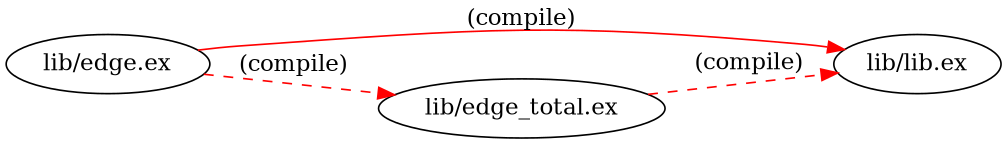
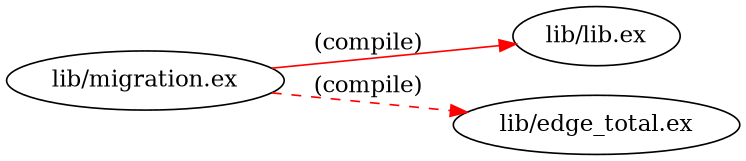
node "lib/edge.ex": label "lib/edge.ex" -> "lib/migration.ex"
edge "lib/edge_total.ex" -> "lib/lib.ex": removed, label "(compile)"
